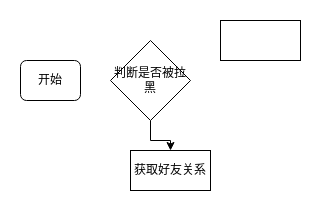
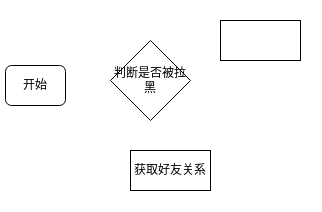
node "开始": moved (51, 81) -> (36, 86)
edge "判断是否被拉黑" -> "获取好友关系": removed
